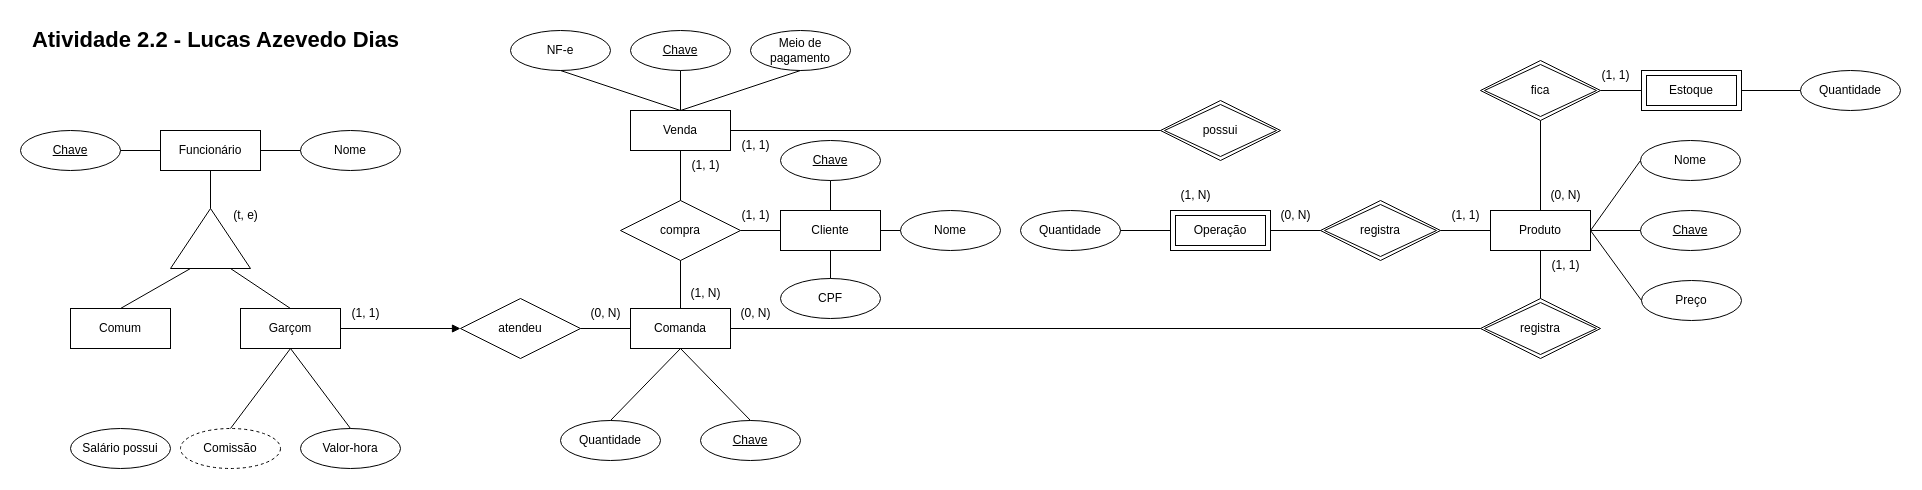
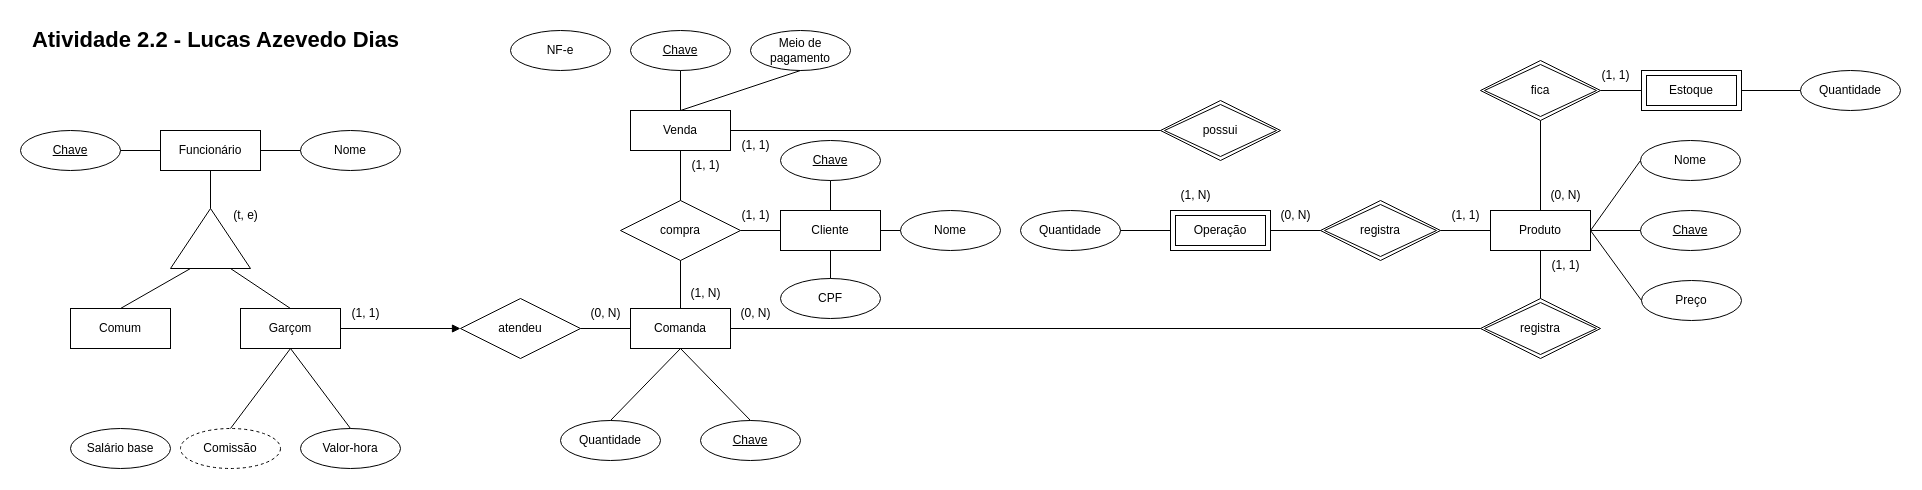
edge "NF-e" -- "Venda": removed
node "Salário possui": label "Salário possui" -> "Salário base"
